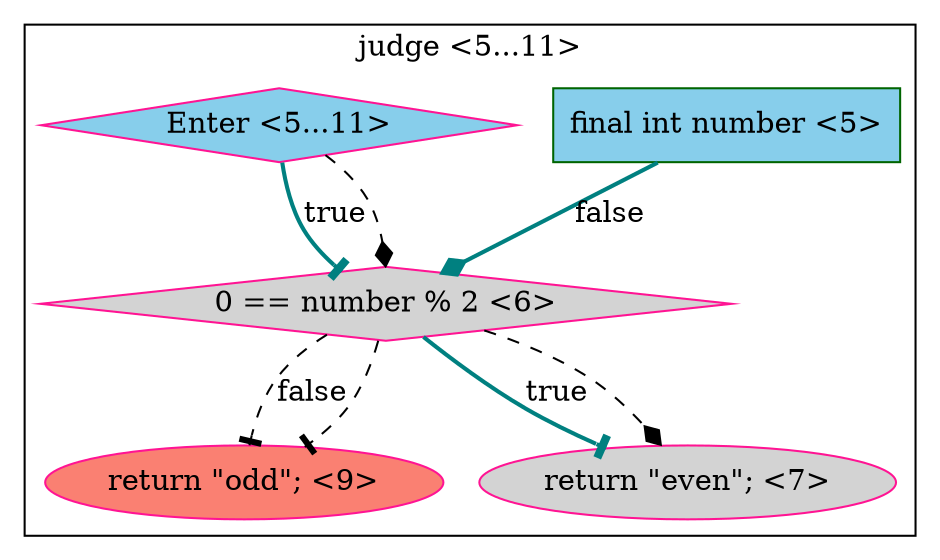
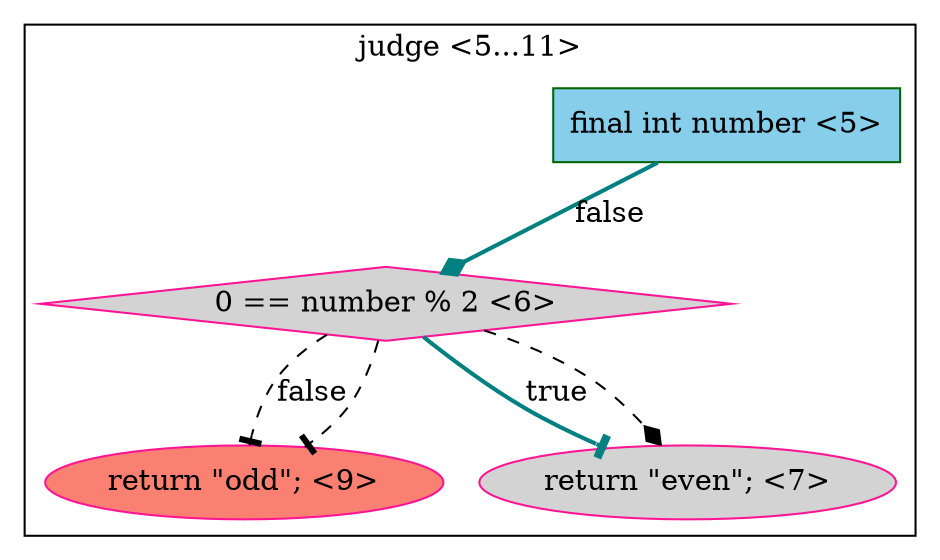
node "Enter <5...11>": removed
